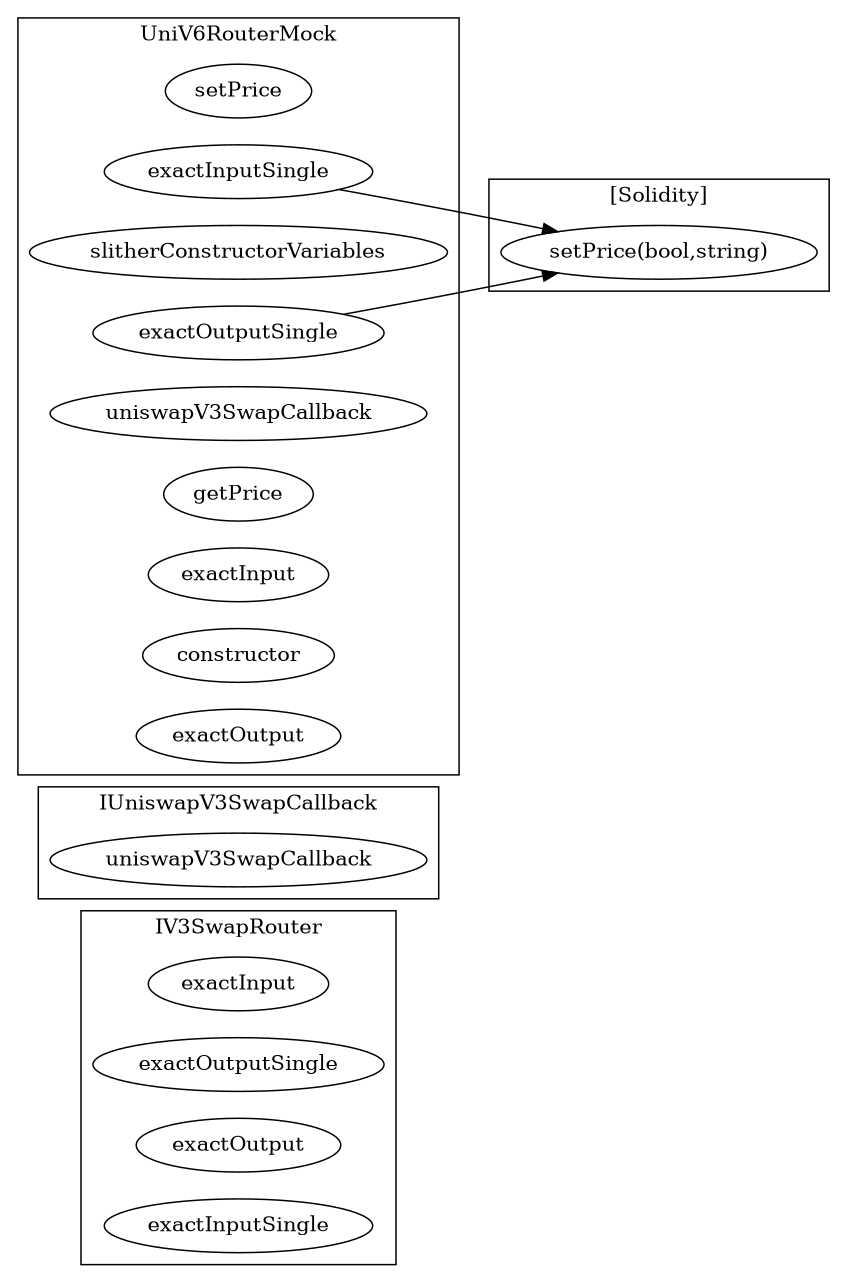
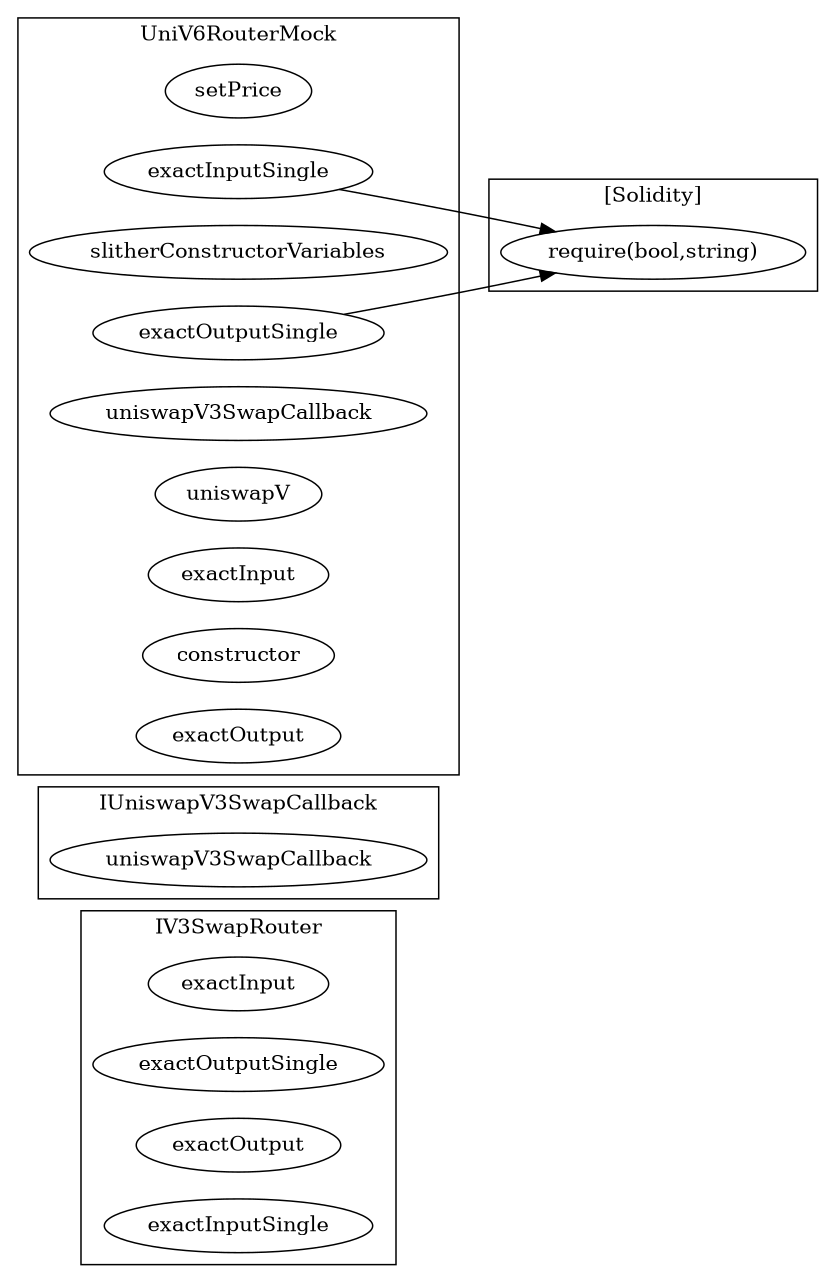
node "setPrice(bool,string)": label "setPrice(bool,string)" -> "require(bool,string)"
node "getPrice": label "getPrice" -> "uniswapV"
